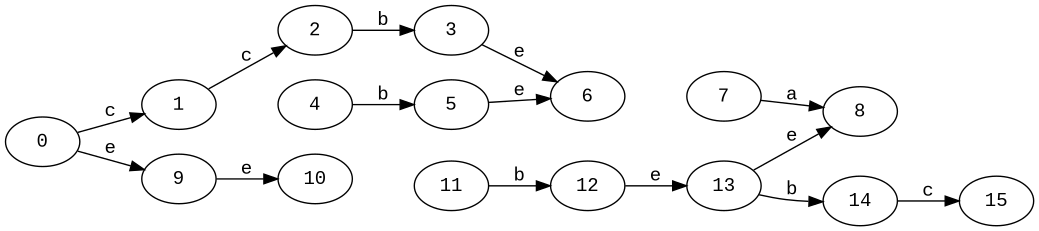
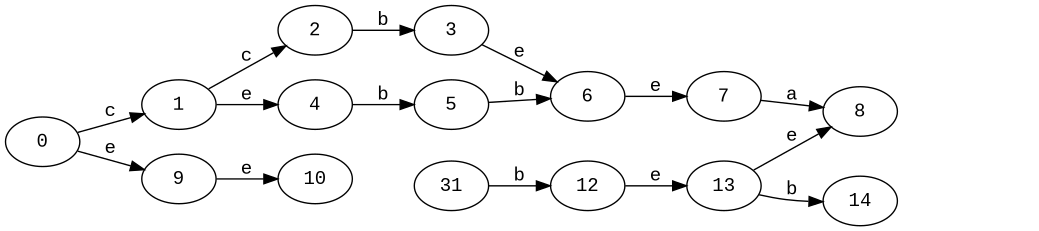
edge "5" -> "6": label "e" -> "b"
edge "6" -> "7": added, label "e"
edge "1" -> "4": added, label "e"
node "11": label "11" -> "31"
node "15": removed
